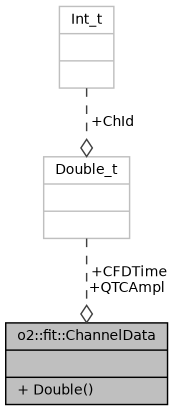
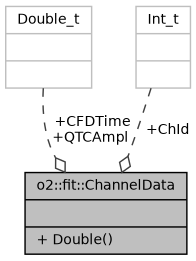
edge "Int_t" -> "Double_t": now "Int_t" -> "o2::fit::ChannelData"
